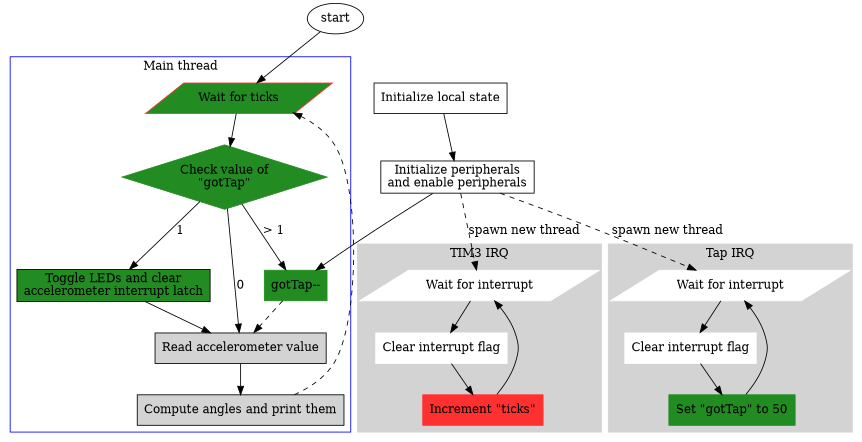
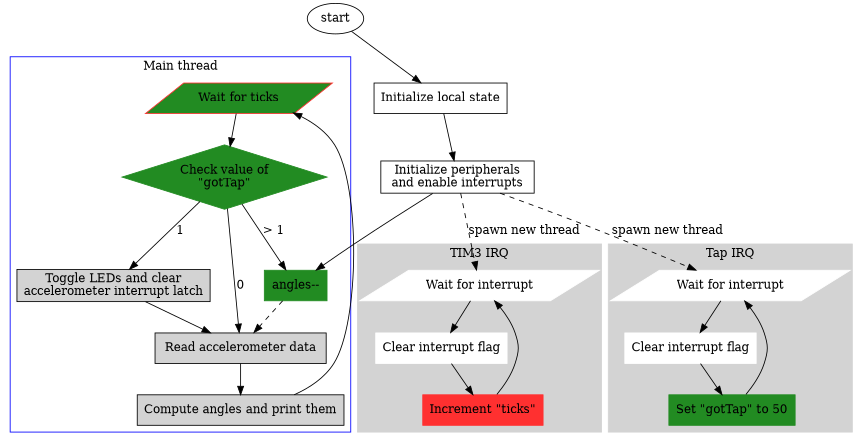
edge "start" -> "Wait for ticks": now "start" -> "Initialize local state"
node "Initialize peripherals and enable peripherals": label "Initialize peripherals and enable peripherals" -> "Initialize peripherals and enable interrupts"
node "Toggle LEDs and clear accelerometer interrupt latch": fillcolor forestgreen -> lightgrey
node "gotTap--": label "gotTap--" -> "angles--"
edge "Compute angles and print them" -> "Wait for ticks": style dashed -> solid
node "Read accelerometer value": label "Read accelerometer value" -> "Read accelerometer data"
